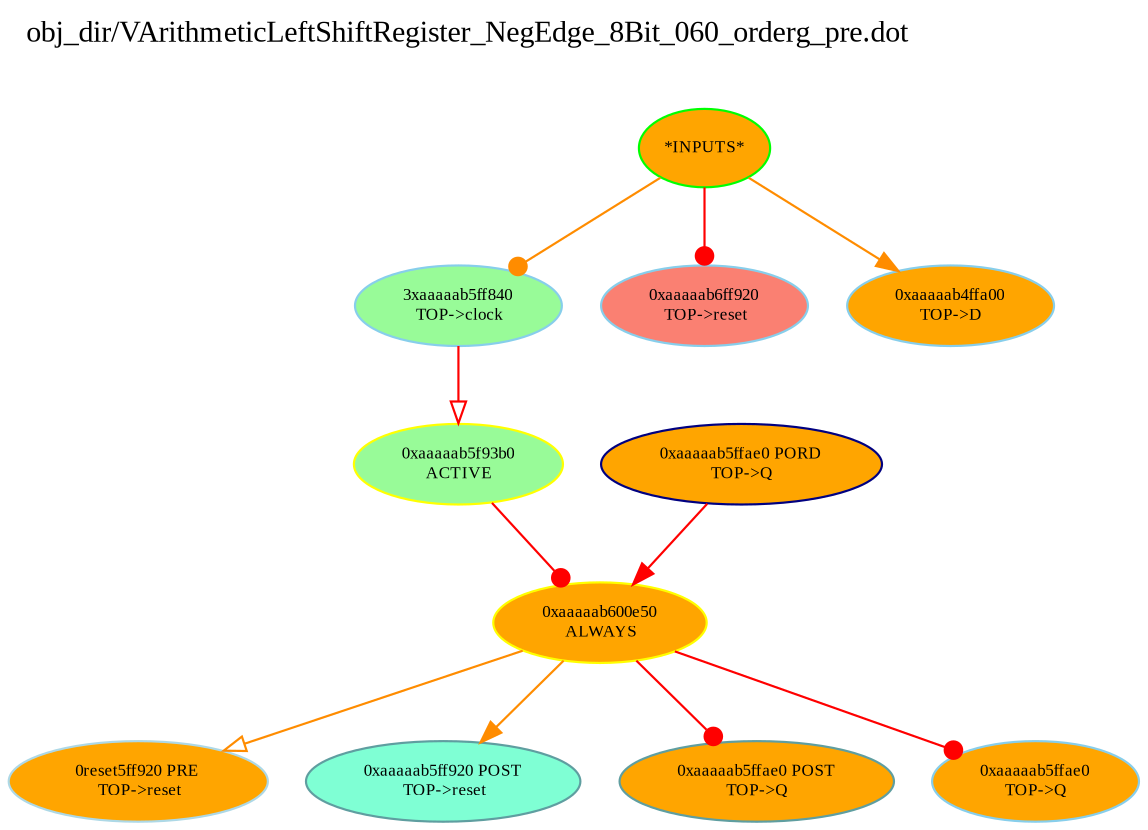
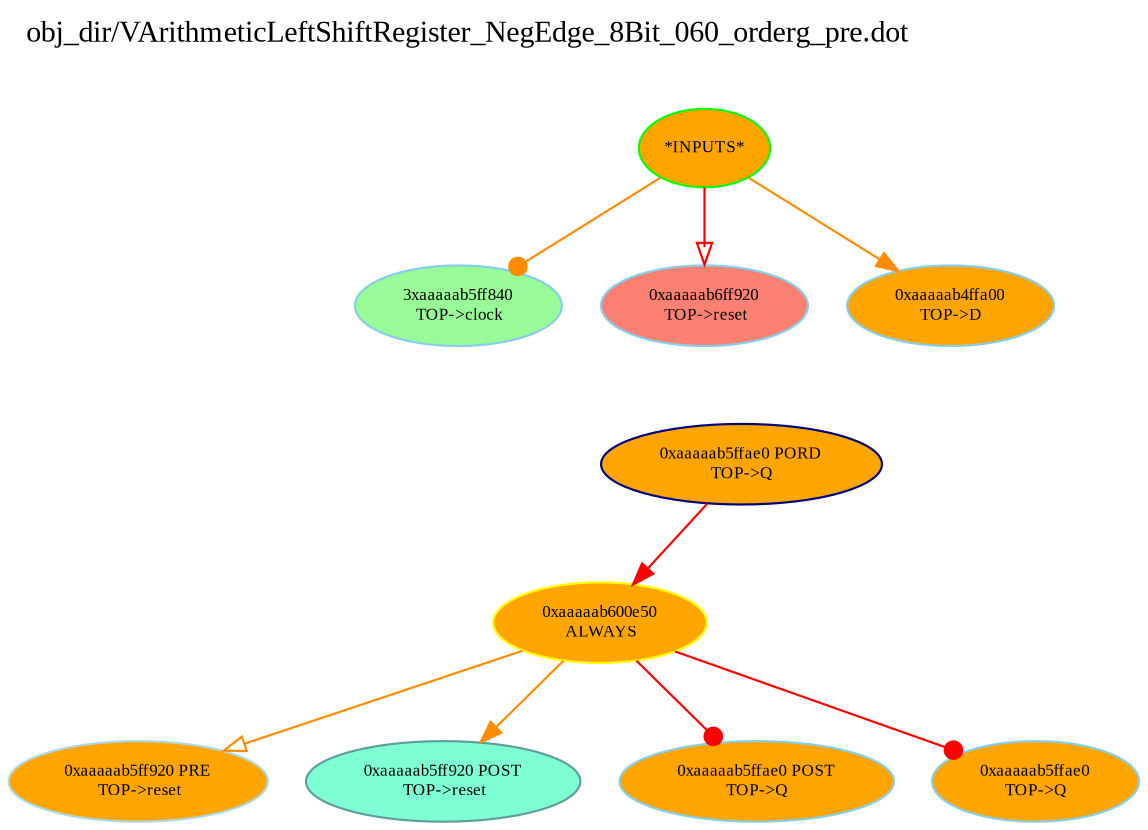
edge "*INPUTS*" -> "0xaaaaab6ff920 TOP->reset": arrowhead dot -> onormal
node "0xaaaaab5f93b0 ACTIVE": removed
node "0reset5ff920 PRE TOP->reset": label "0reset5ff920 PRE TOP->reset" -> "0xaaaaab5ff920 PRE TOP->reset"
node "0xaaaaab5ffae0 POST TOP->Q": color CadetBlue -> skyblue
